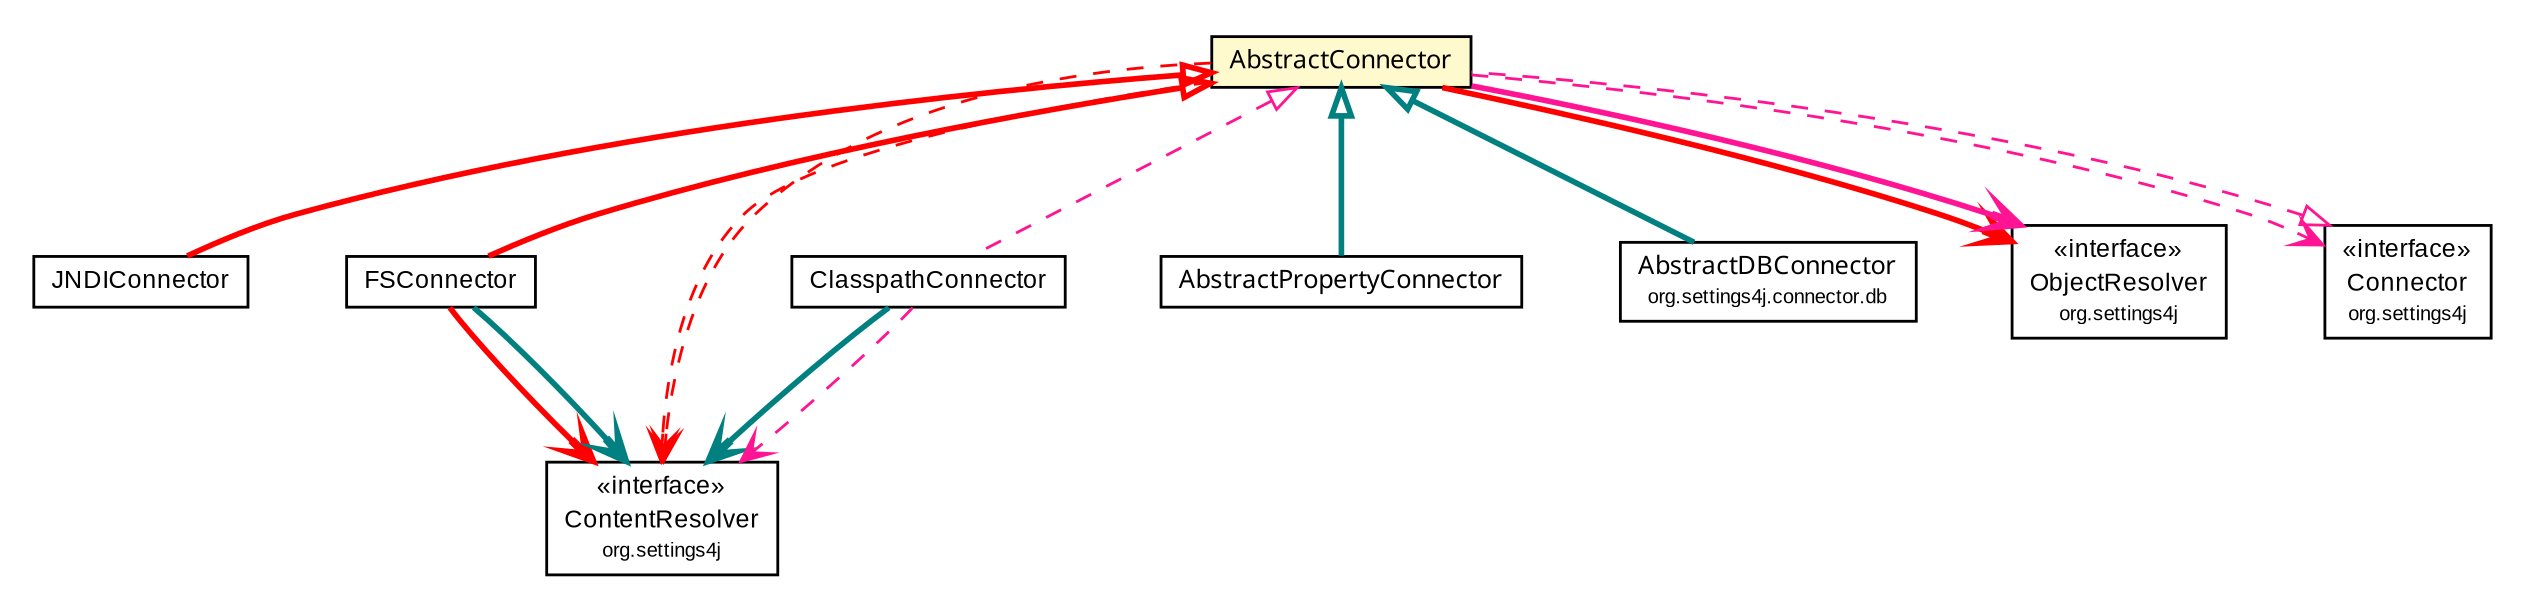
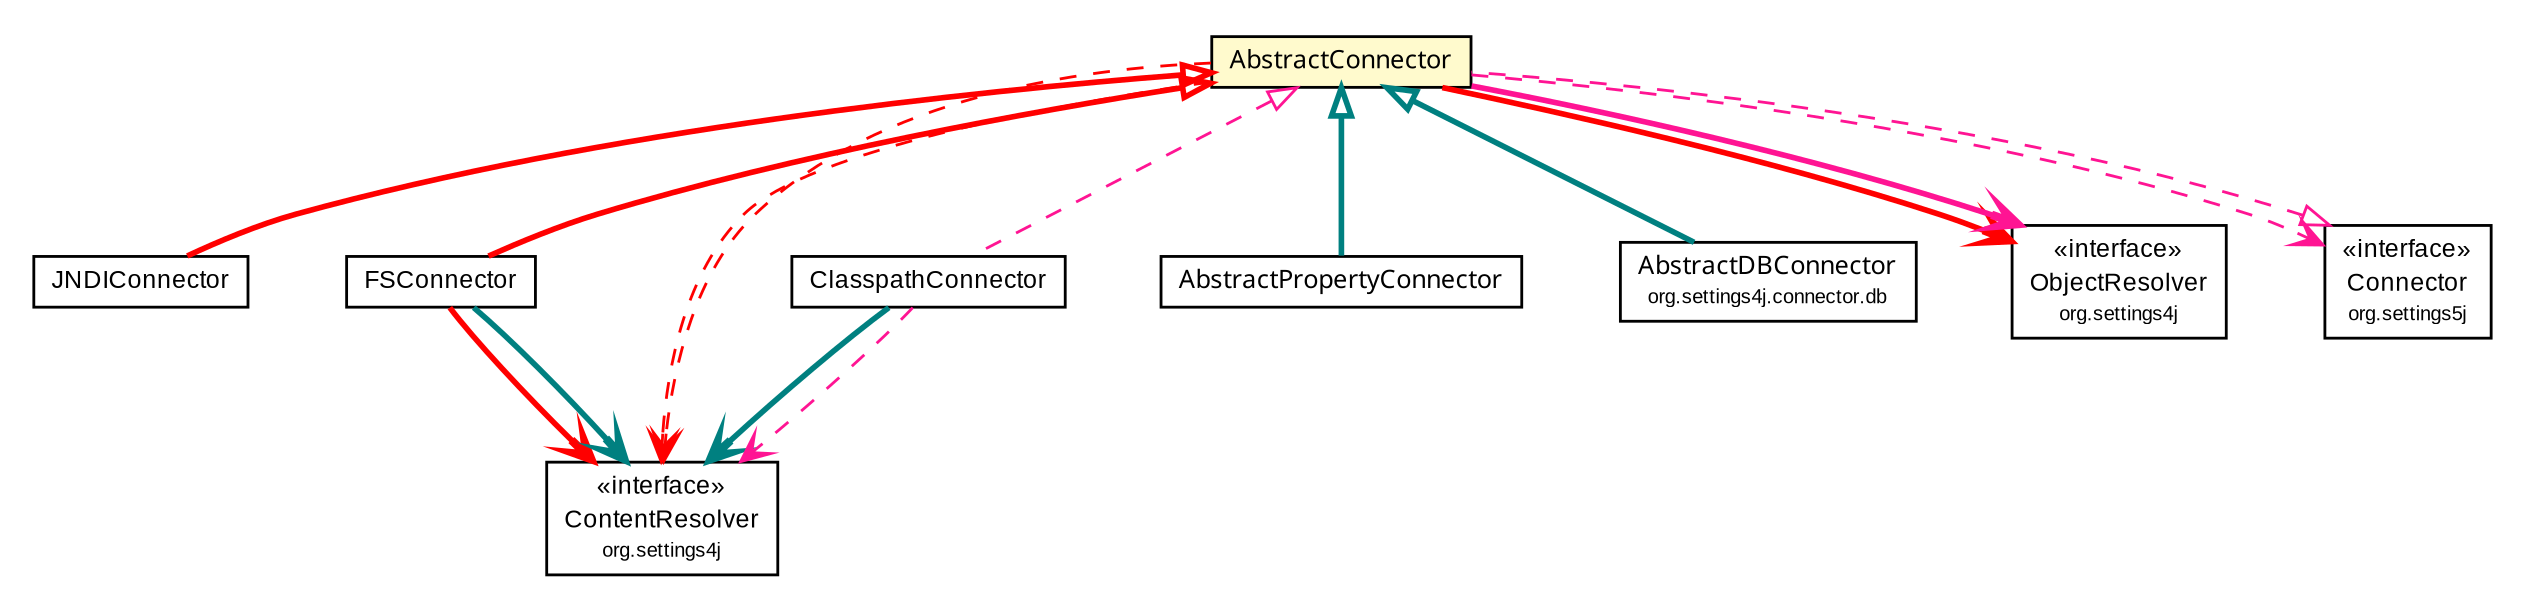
node "Connector": text "org.settings4j" -> "org.settings5j"
